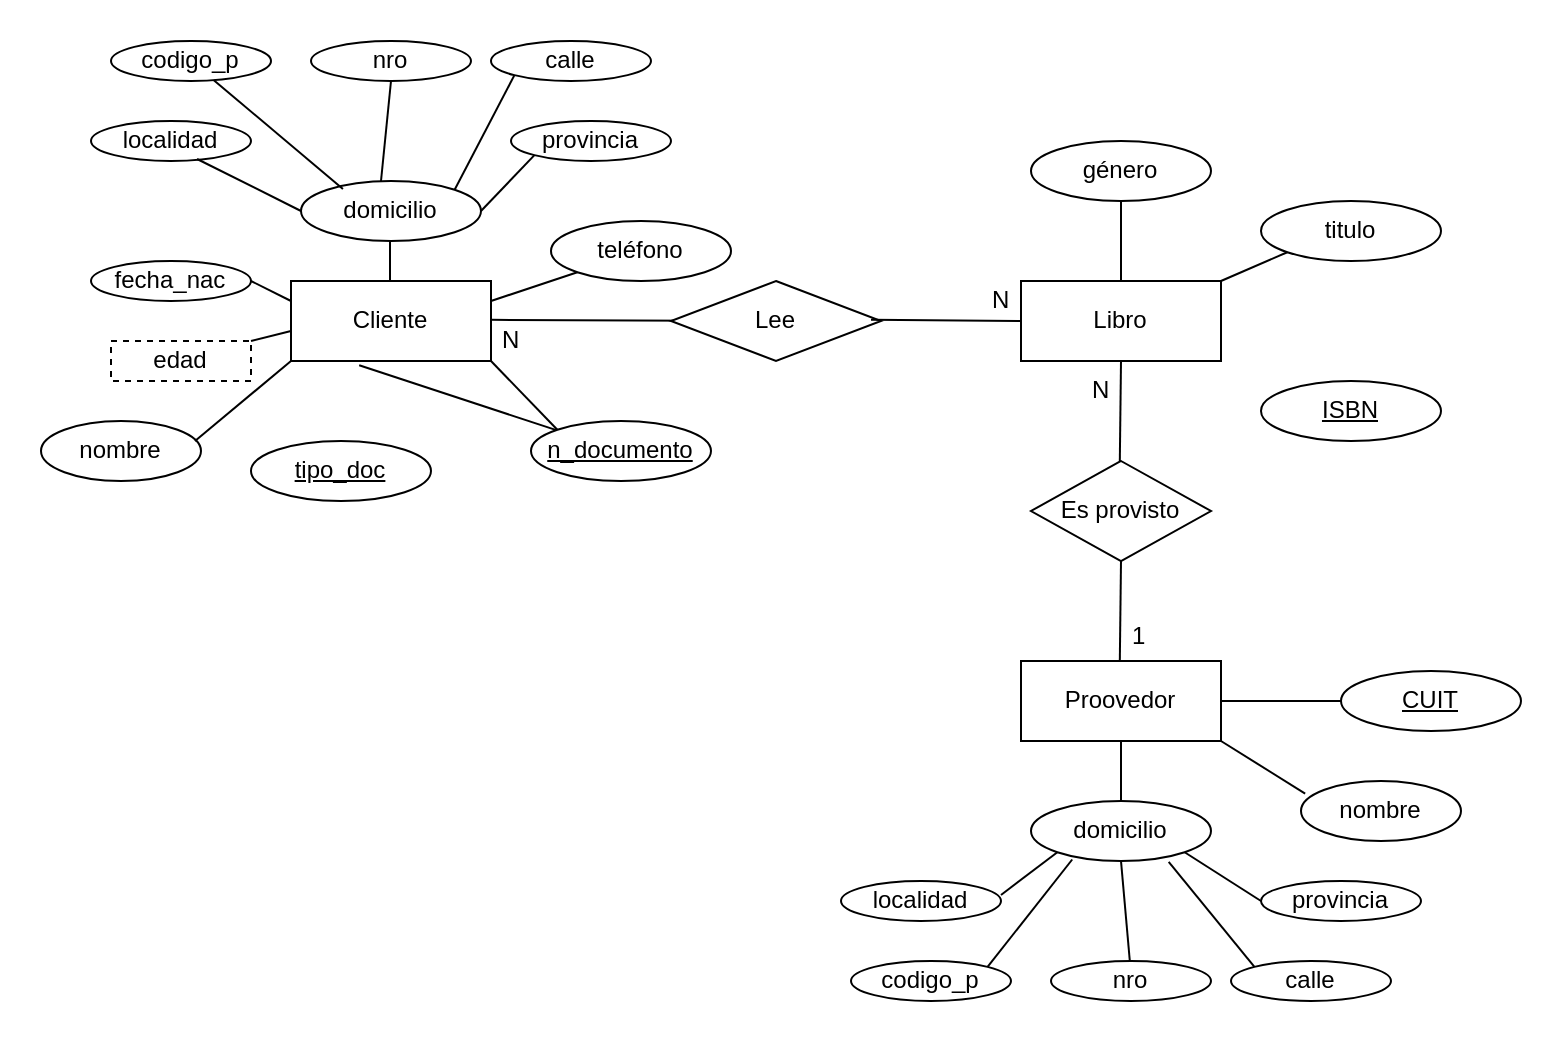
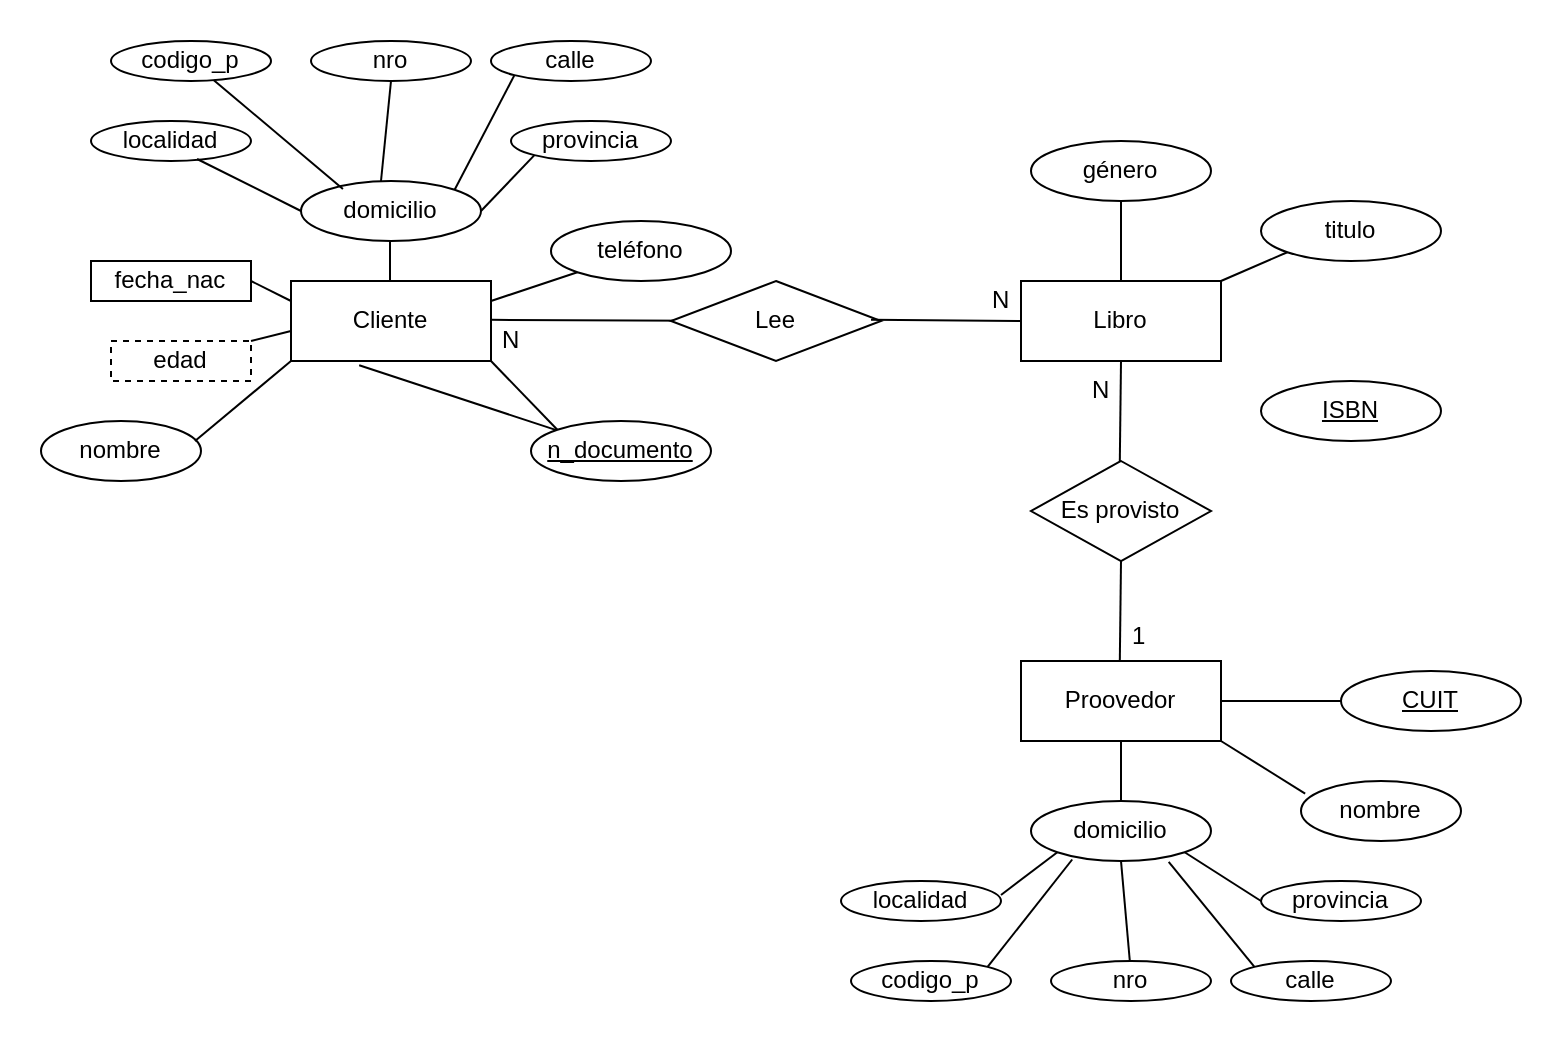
node "fecha_nac": shape ellipse -> rectangle
node "tipo_doc": removed
